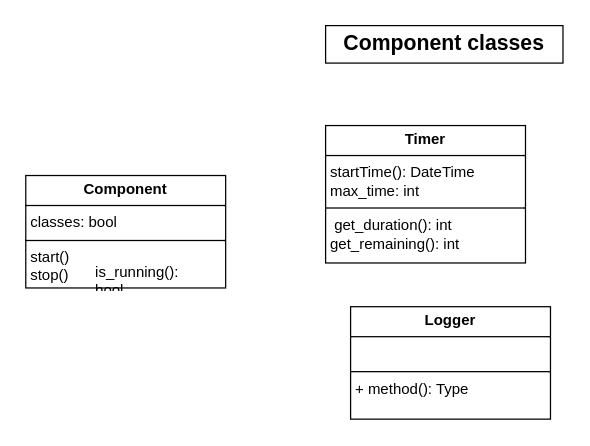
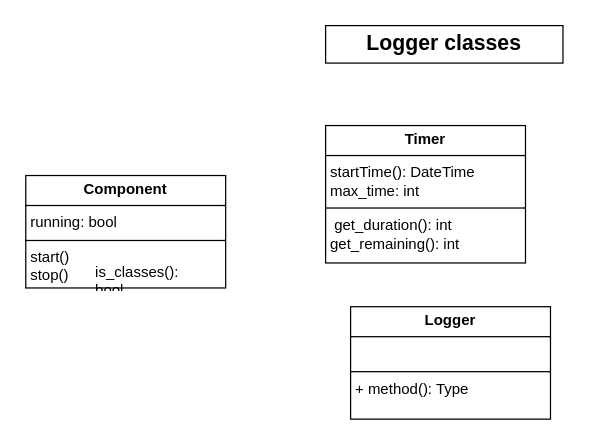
node "Component classes": label "Component classes" -> "Logger classes"
node "Component classes: bool start() stop()": label "Component classes: bool start() stop()" -> "Component running: bool start() stop()"
node "is_running(): bool": label "is_running(): bool" -> "is_classes(): bool"
